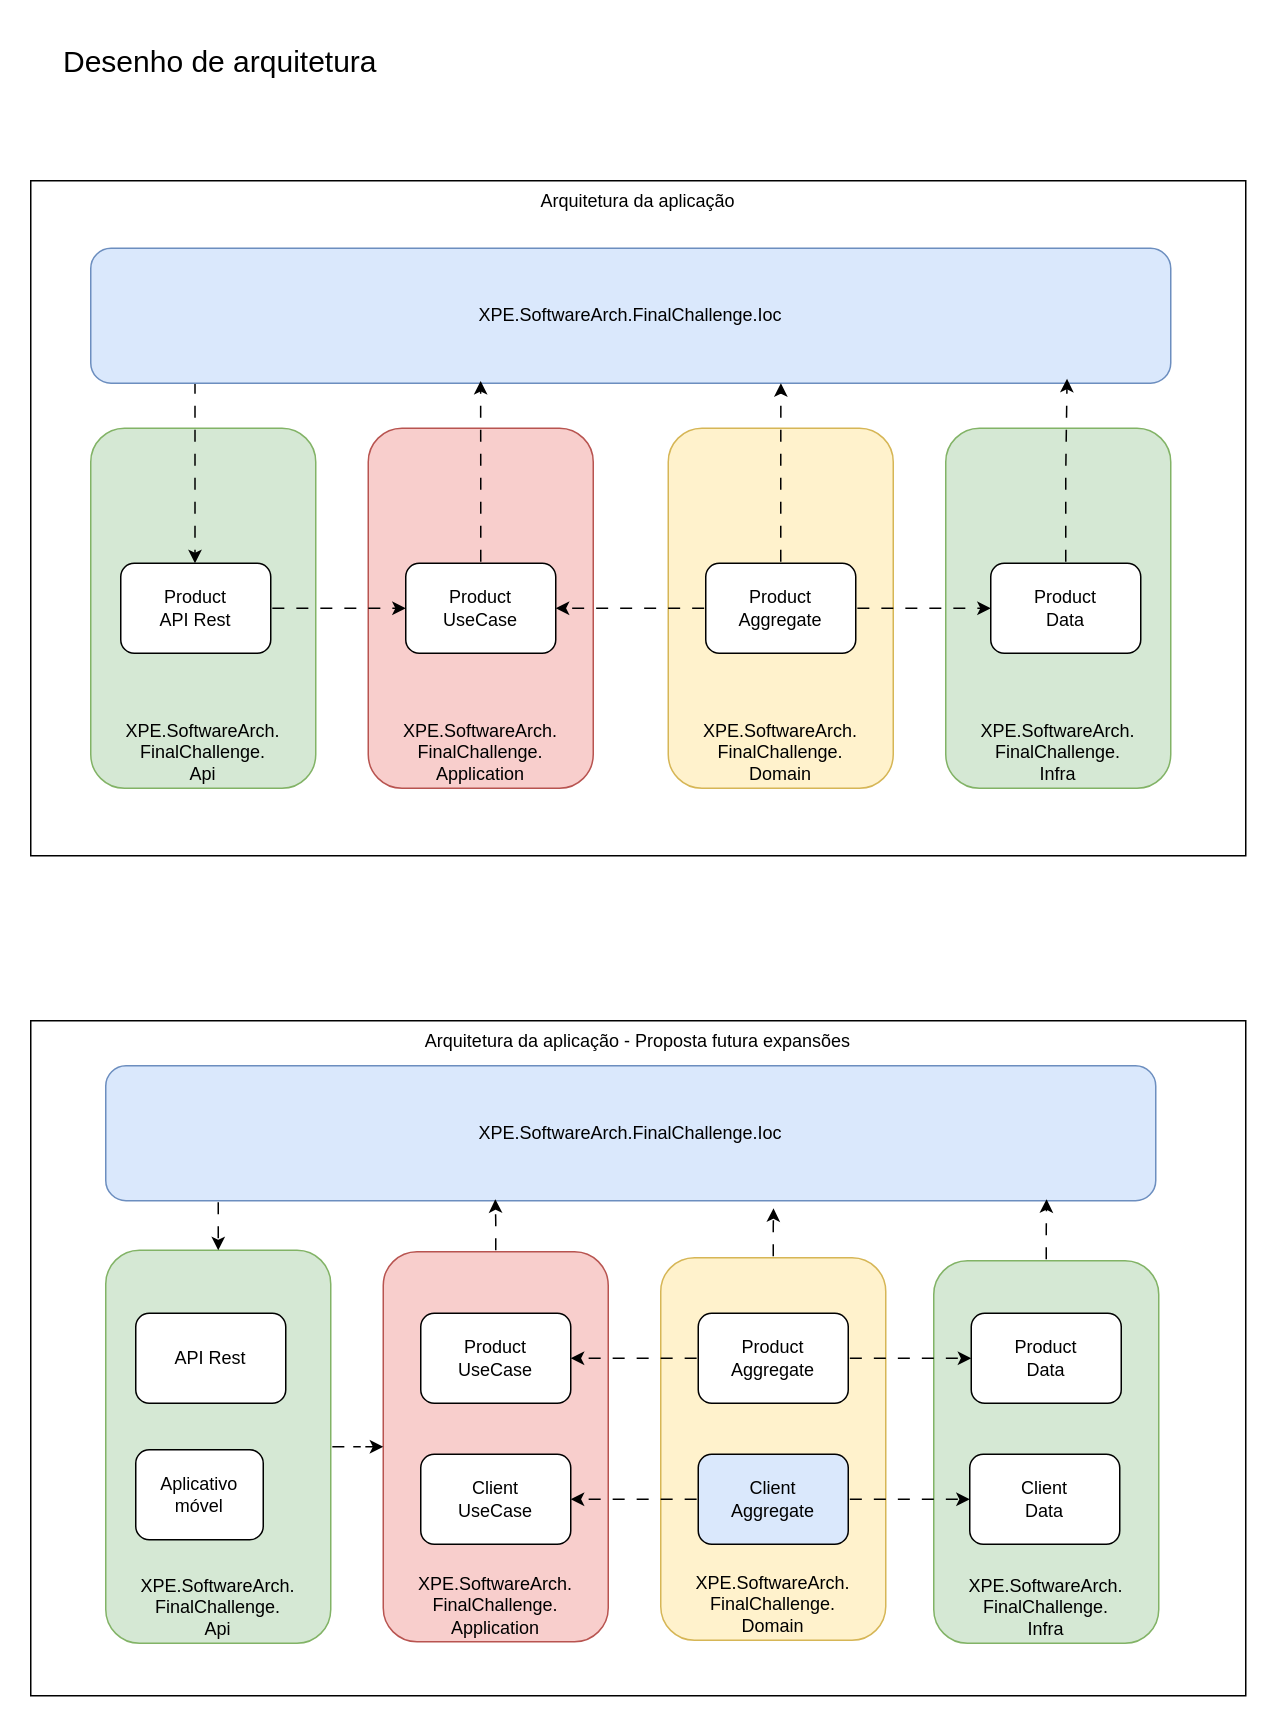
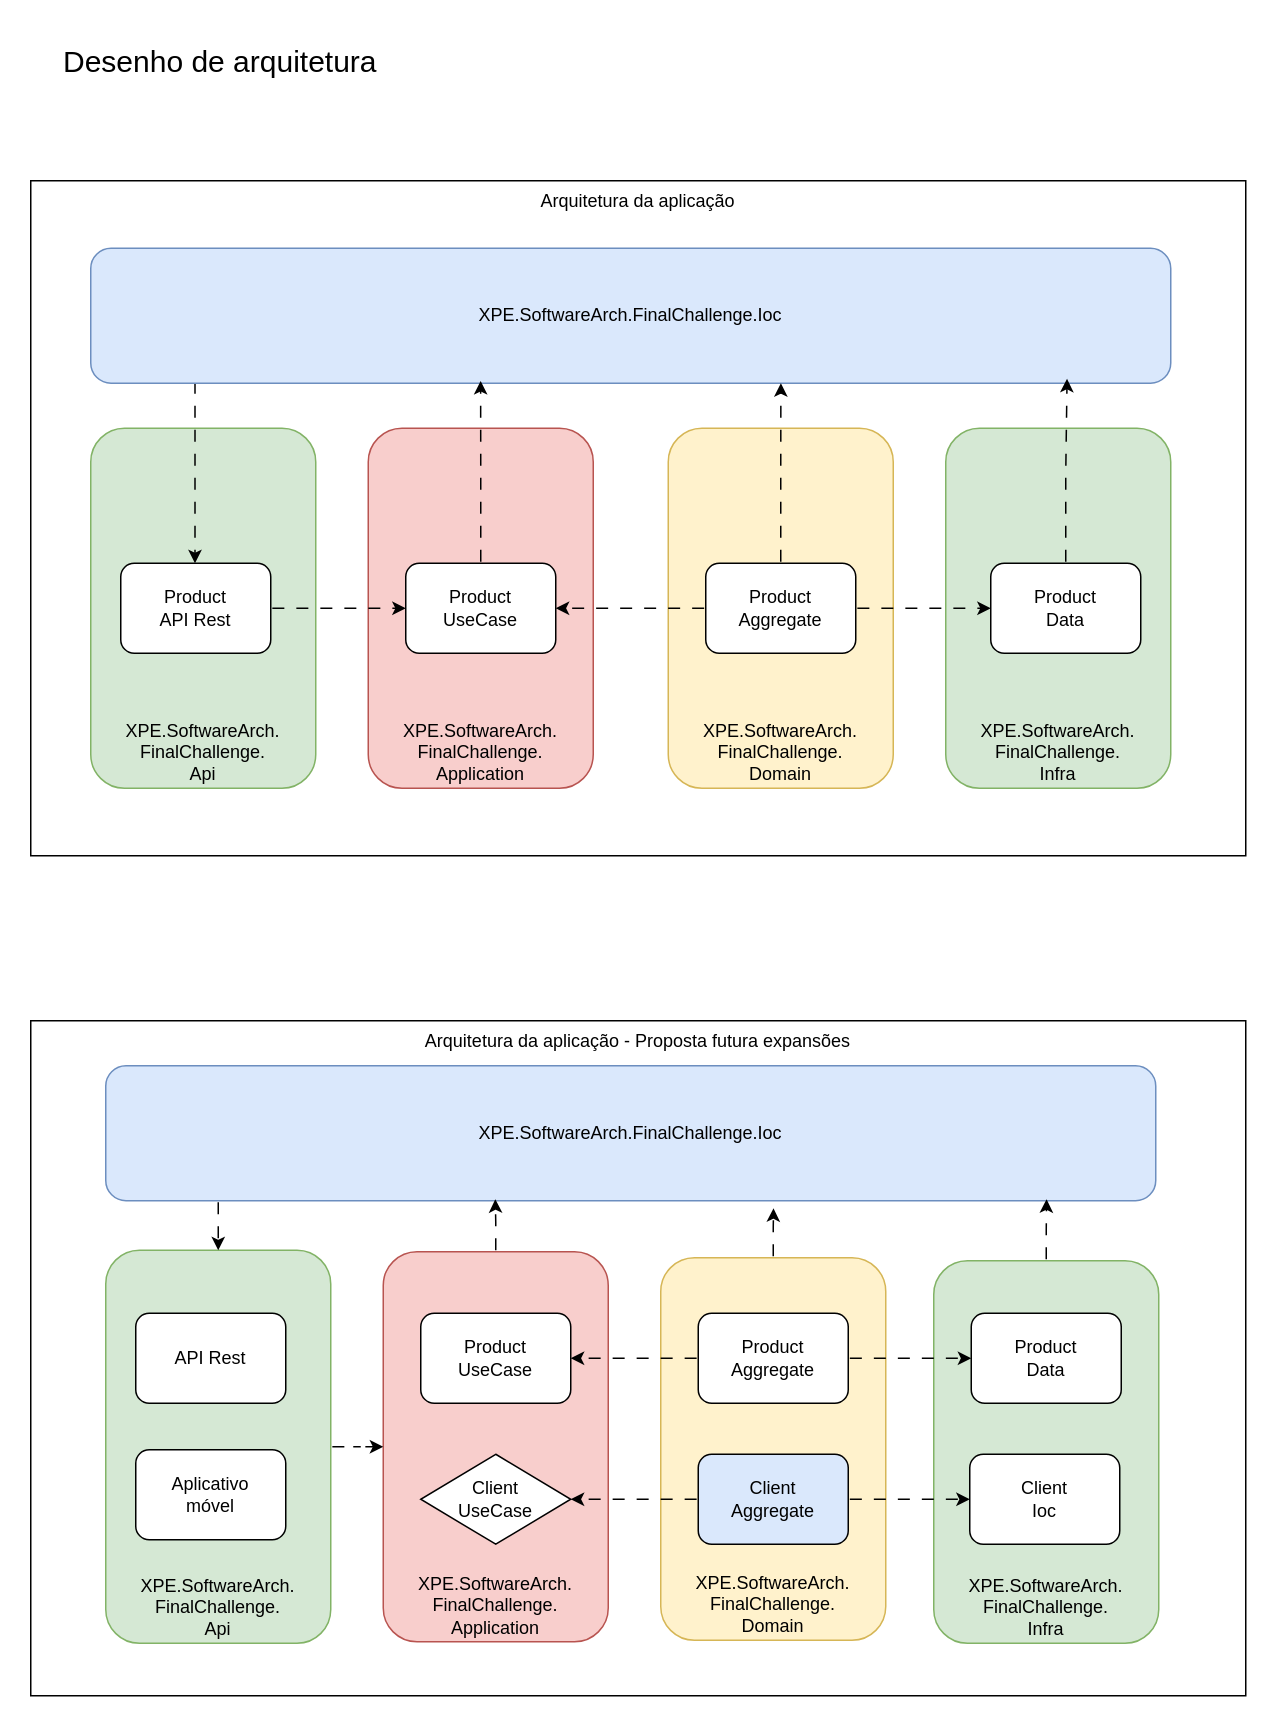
node "Aplicativo móvel": size 128x90 -> 150x90
node "Client UseCase": shape rounded rectangle -> diamond
node "Client Data": label "Client Data" -> "Client Ioc"
